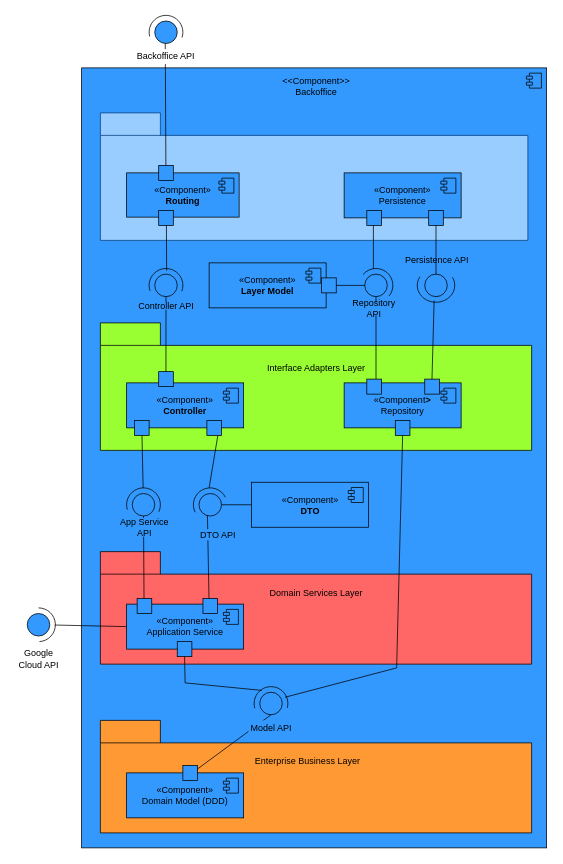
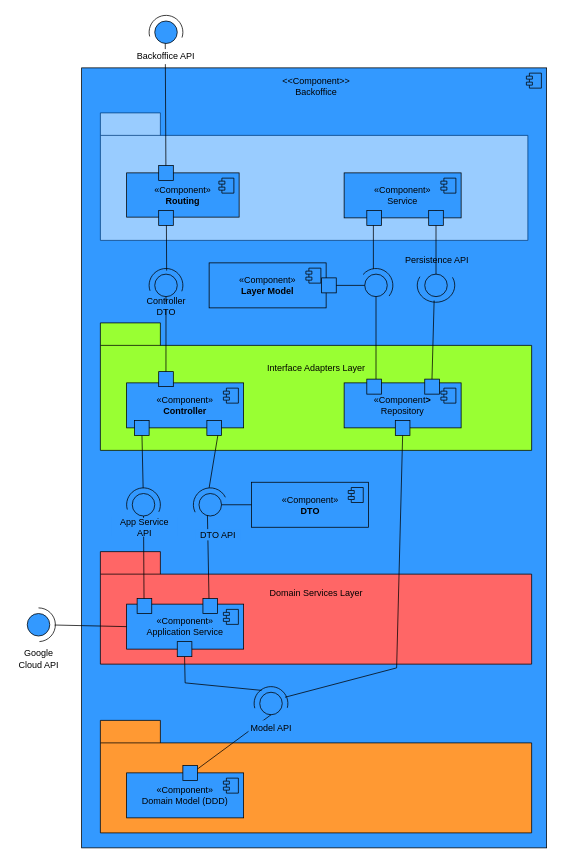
node "«Component» Persistence": label "«Component» Persistence" -> "«Component» Service"
node "Controller API": label "Controller API" -> "Controller DTO"
node "Repository API": removed
node "Enterprise Business Layer": removed
